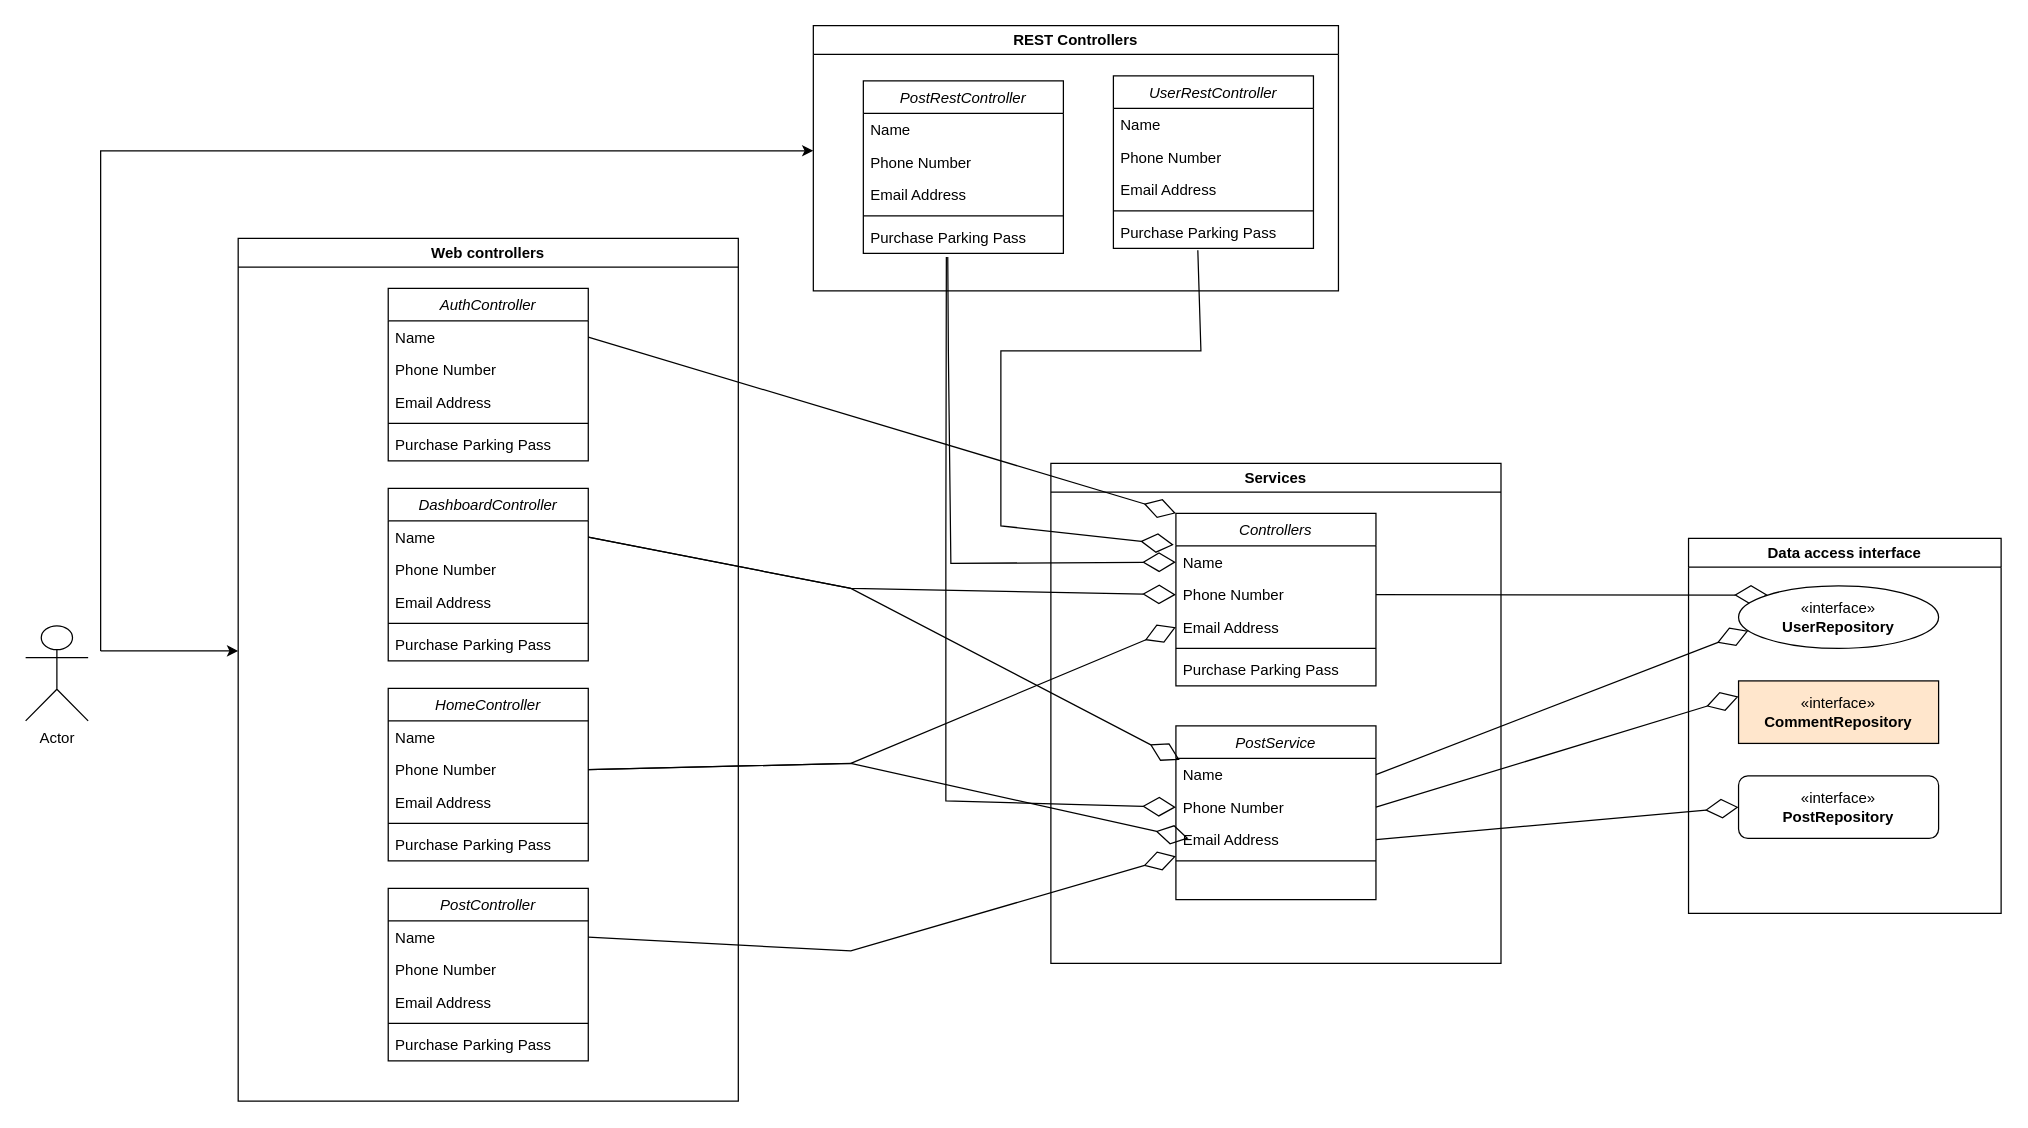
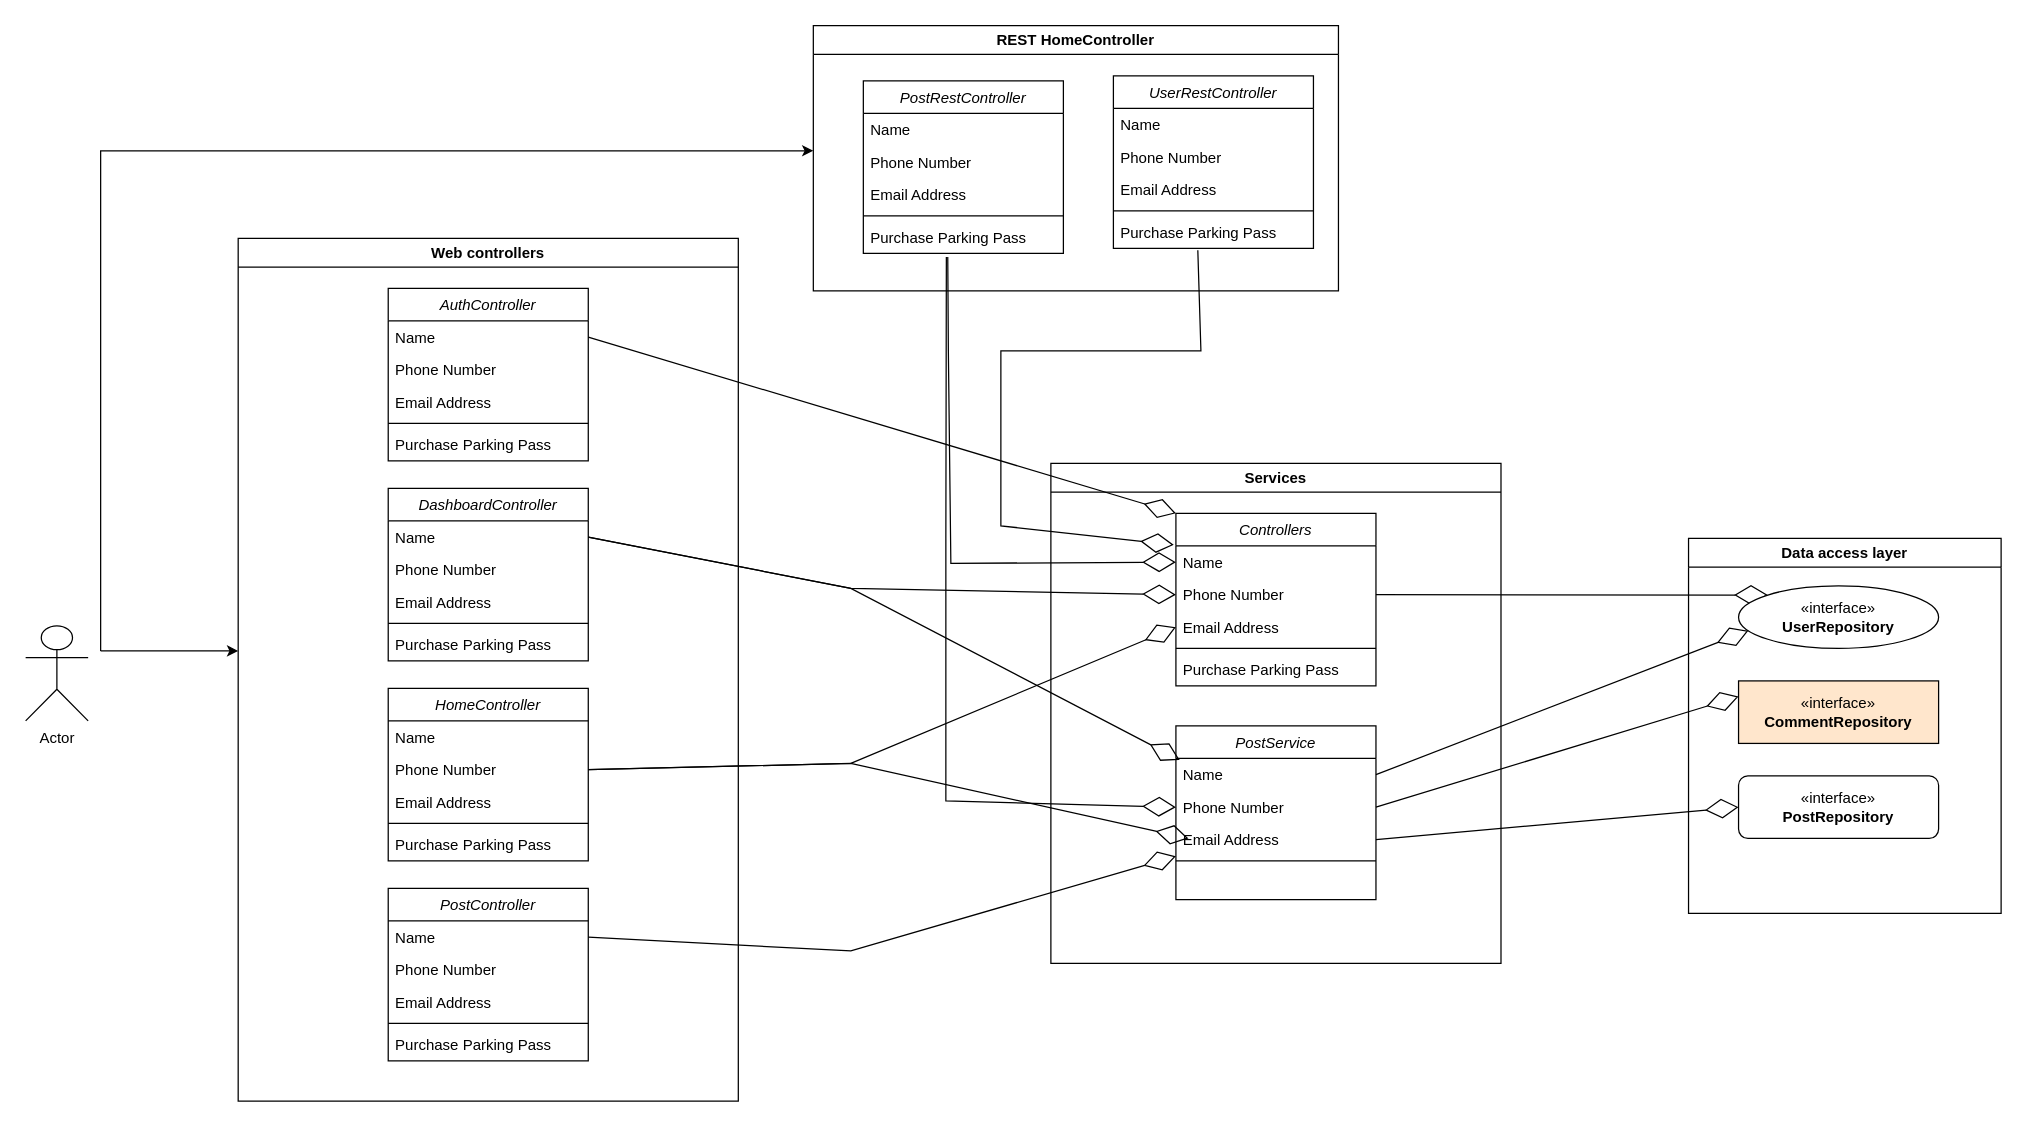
node "REST Controllers": label "REST Controllers" -> "REST HomeController"
node "Data access interface": label "Data access interface" -> "Data access layer"
